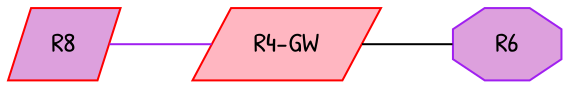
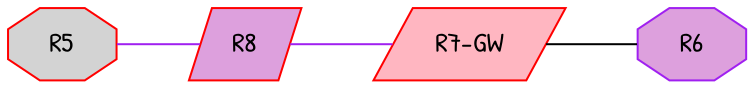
node "R5": added
node "R4-GW": label "R4-GW" -> "R7-GW"
